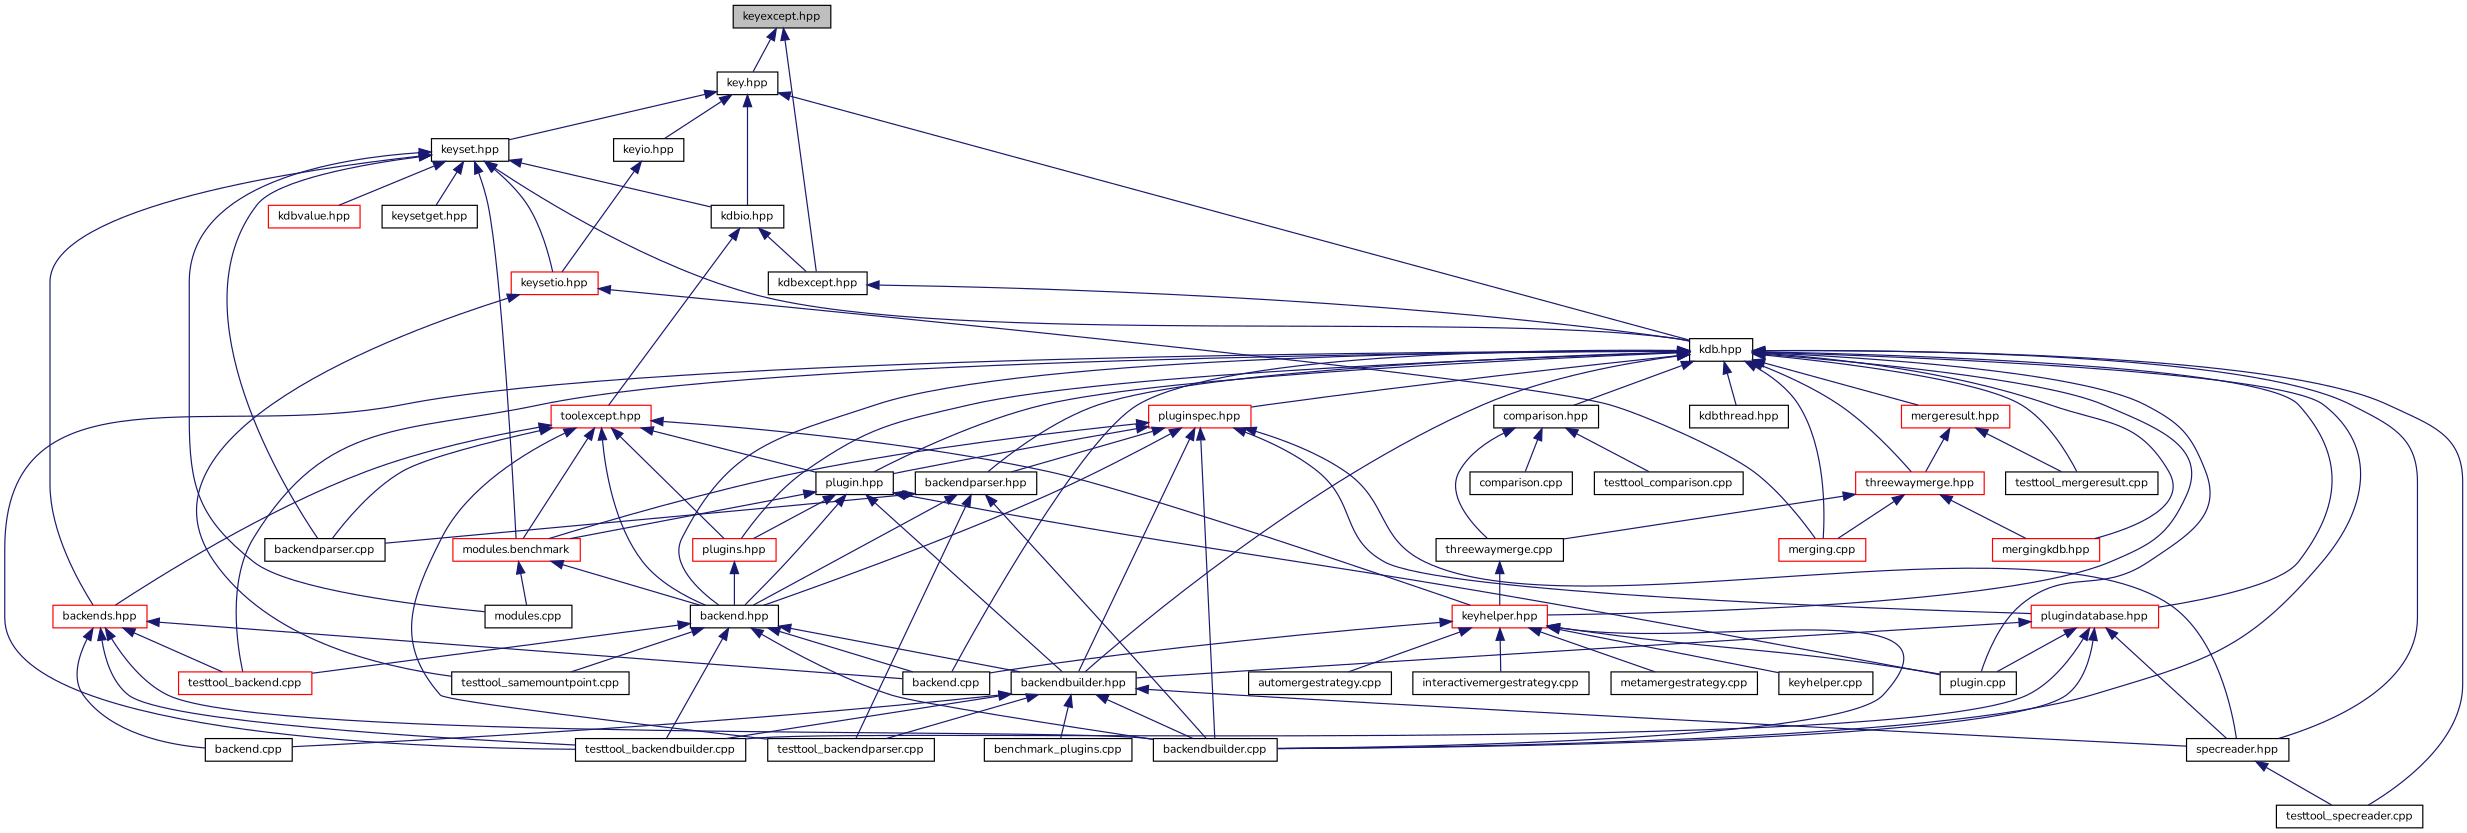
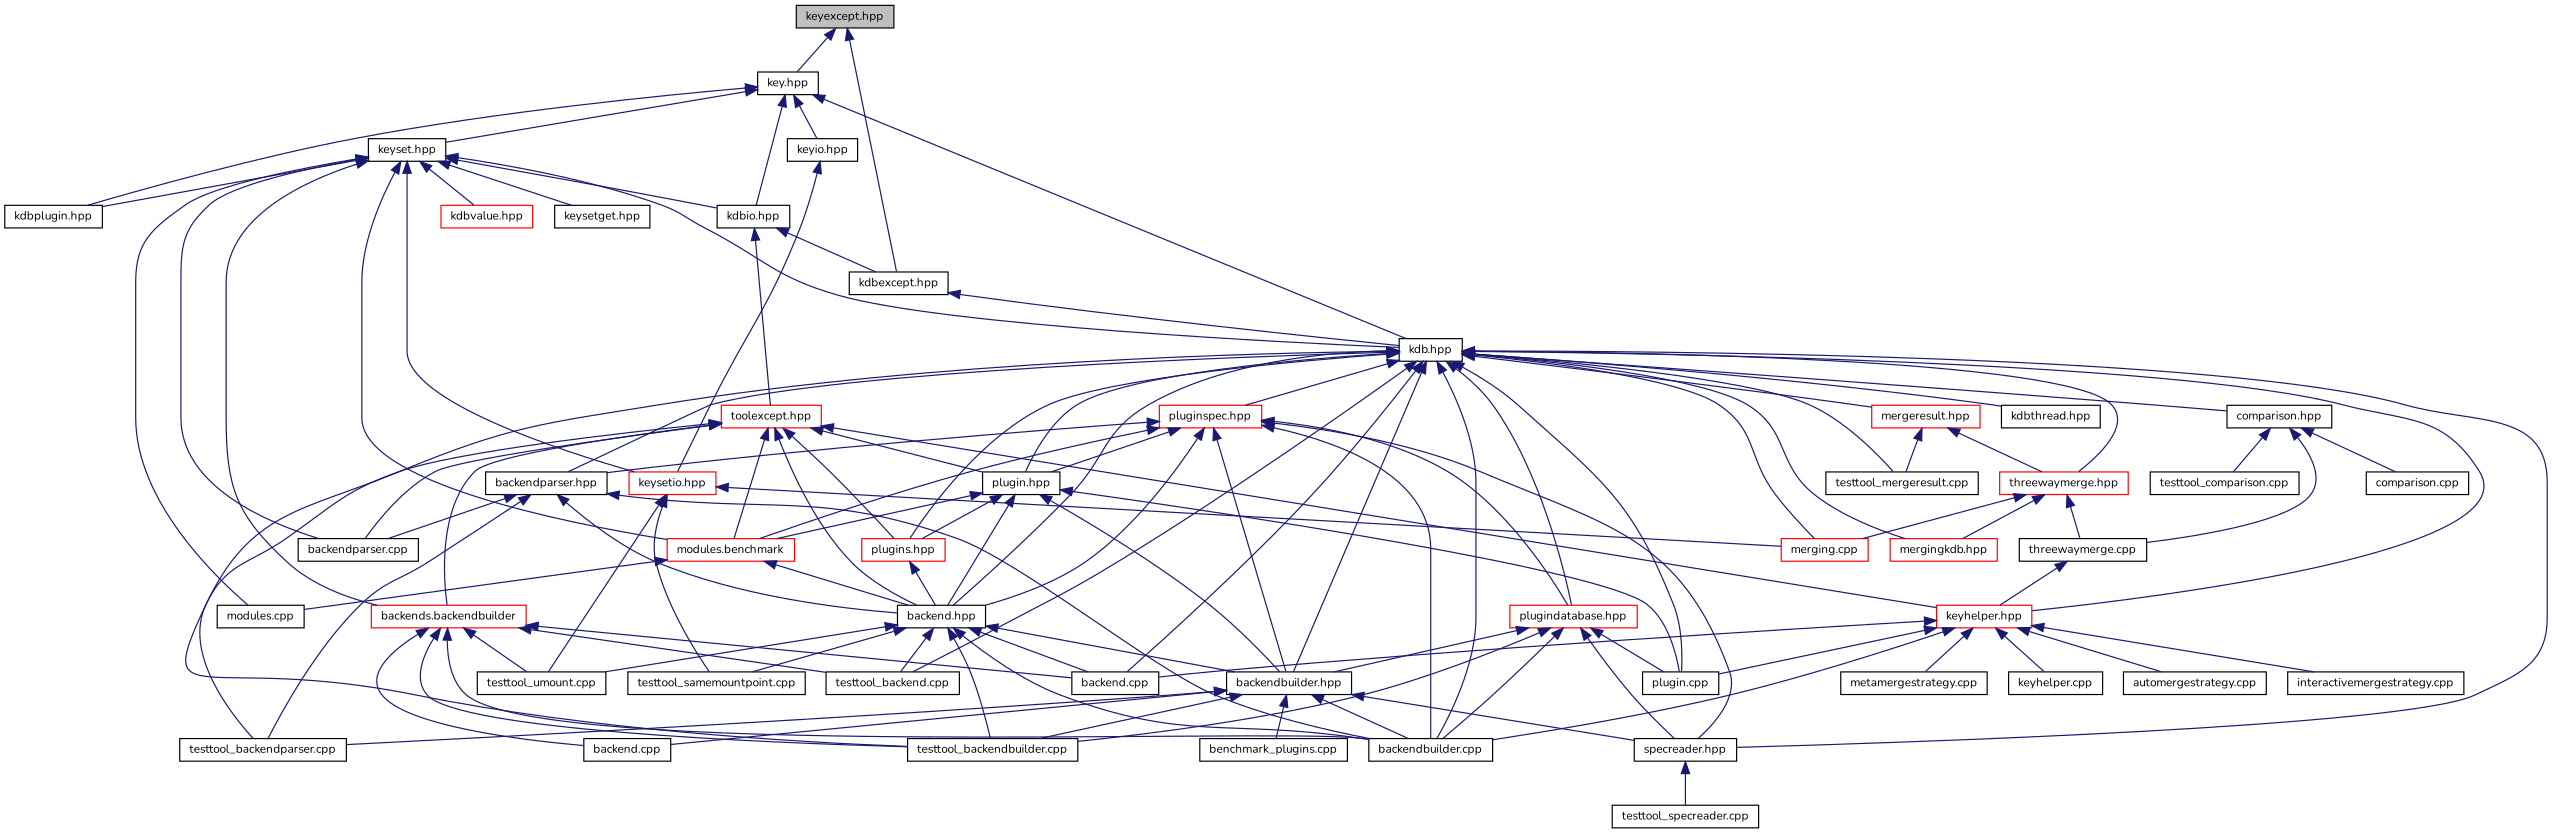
node "kdbplugin.hpp": added
edge "testtool_specreader.cpp" -> "kdb.hpp": removed
node "backends.hpp": label "backends.hpp" -> "backends.backendbuilder"
node "testtool_backend.cpp": color red -> black
node "testtool_umount.cpp": added
